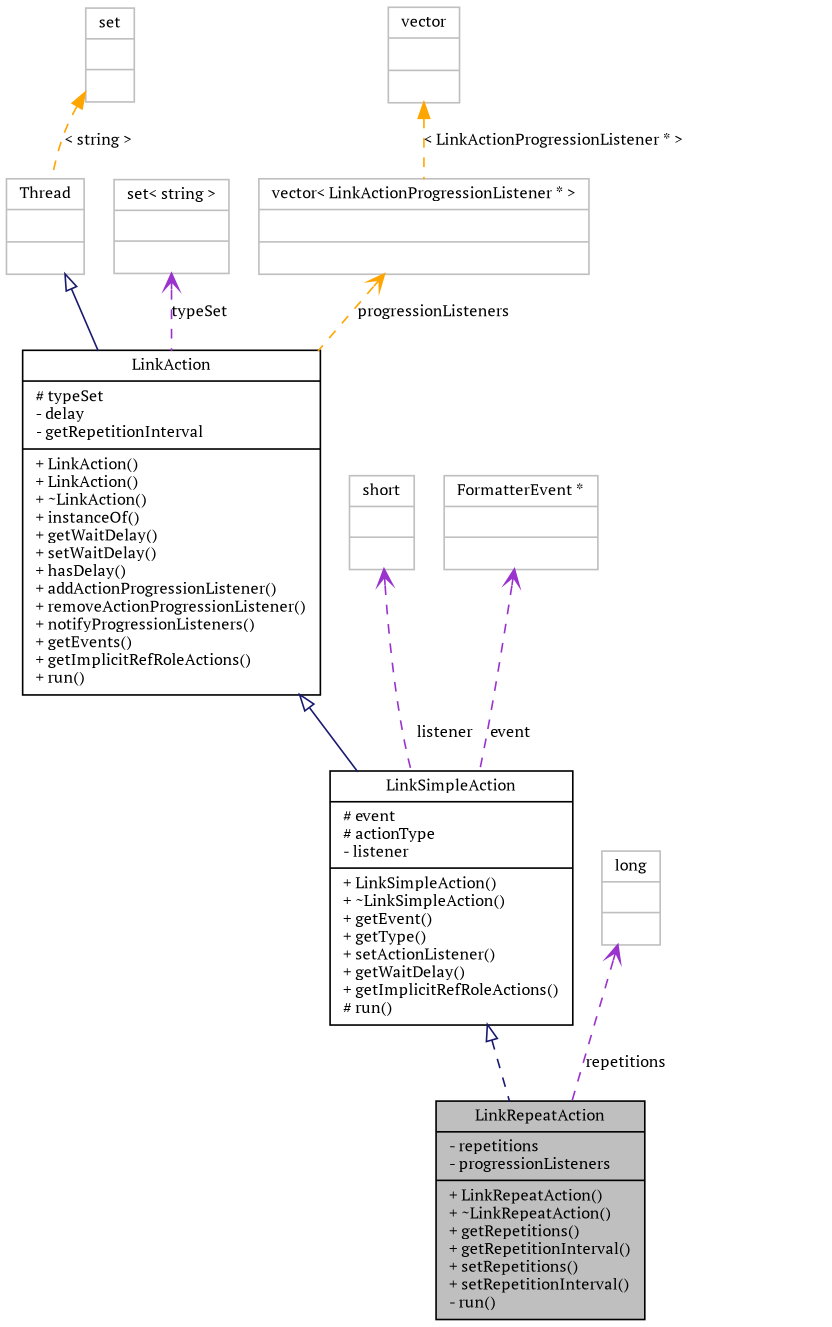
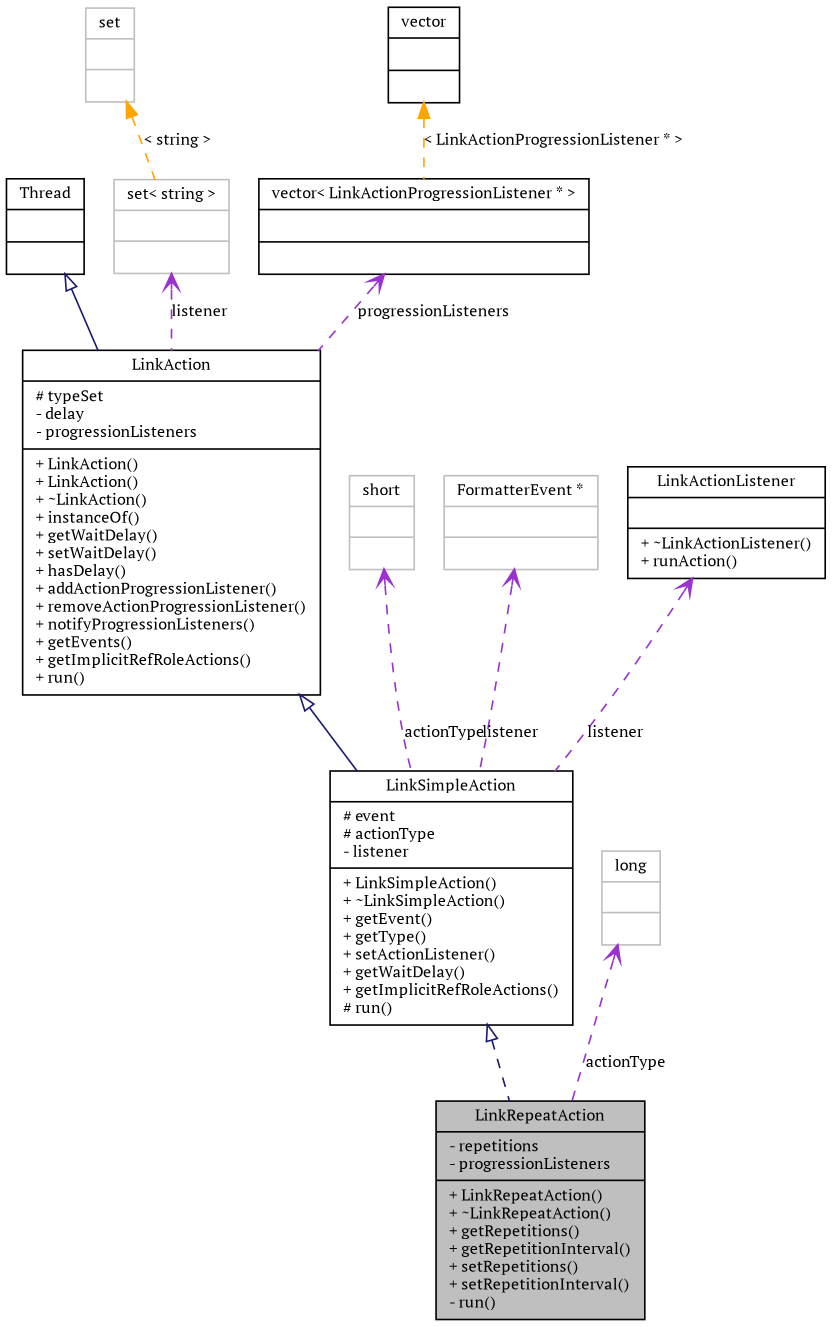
node "vector": color grey75 -> black
edge "Thread" -> "set": now "set< string >" -> "set"
node "Thread": color grey75 -> black
node "vector< LinkActionProgressionListener * >": color grey75 -> black
edge "LinkAction" -> "set< string >": label "typeSet" -> "listener"
edge "LinkAction" -> "vector< LinkActionProgressionListener * >": color orange -> darkorchid3
node "LinkAction": text "- getRepetitionInterval" -> "- progressionListeners"
node "LinkActionListener": added
edge "LinkSimpleAction" -> "short": label "listener" -> "actionType"
edge "LinkSimpleAction" -> "FormatterEvent *": label "event" -> "listener"
edge "LinkRepeatAction" -> "long": label "repetitions" -> "actionType"
